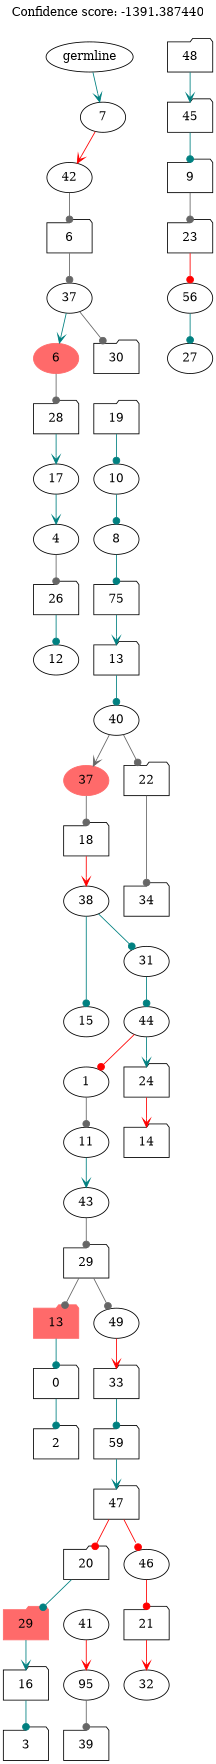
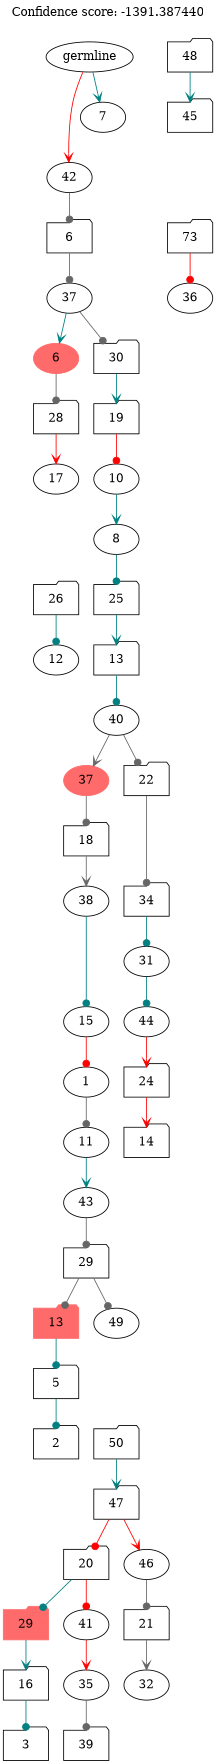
edge "7" -> "42": now "germline" -> "42"
node "9": removed
node "23": label "23" -> "73"
node "56": label "56" -> "36"
node "27": removed
edge "30" -> "19": added
edge "28" -> "17": color teal -> red
edge "19" -> "10": color teal -> red
edge "10" -> "8": arrowhead dot -> vee
node "4": removed
node "75": label "75" -> "25"
edge "18" -> "38": color red -> gray40
edge "38" -> "31": now "34" -> "31"
edge "44" -> "24": color teal -> red
edge "44" -> "1": now "15" -> "1"
node "0": label "0" -> "5"
node "33": removed
node "59": label "59" -> "50"
edge "47" -> "46": arrowhead dot -> vee
edge "20" -> "41": added
edge "46" -> "21": color red -> gray40
edge "21" -> "32": color red -> gray40
node "95": label "95" -> "35"
